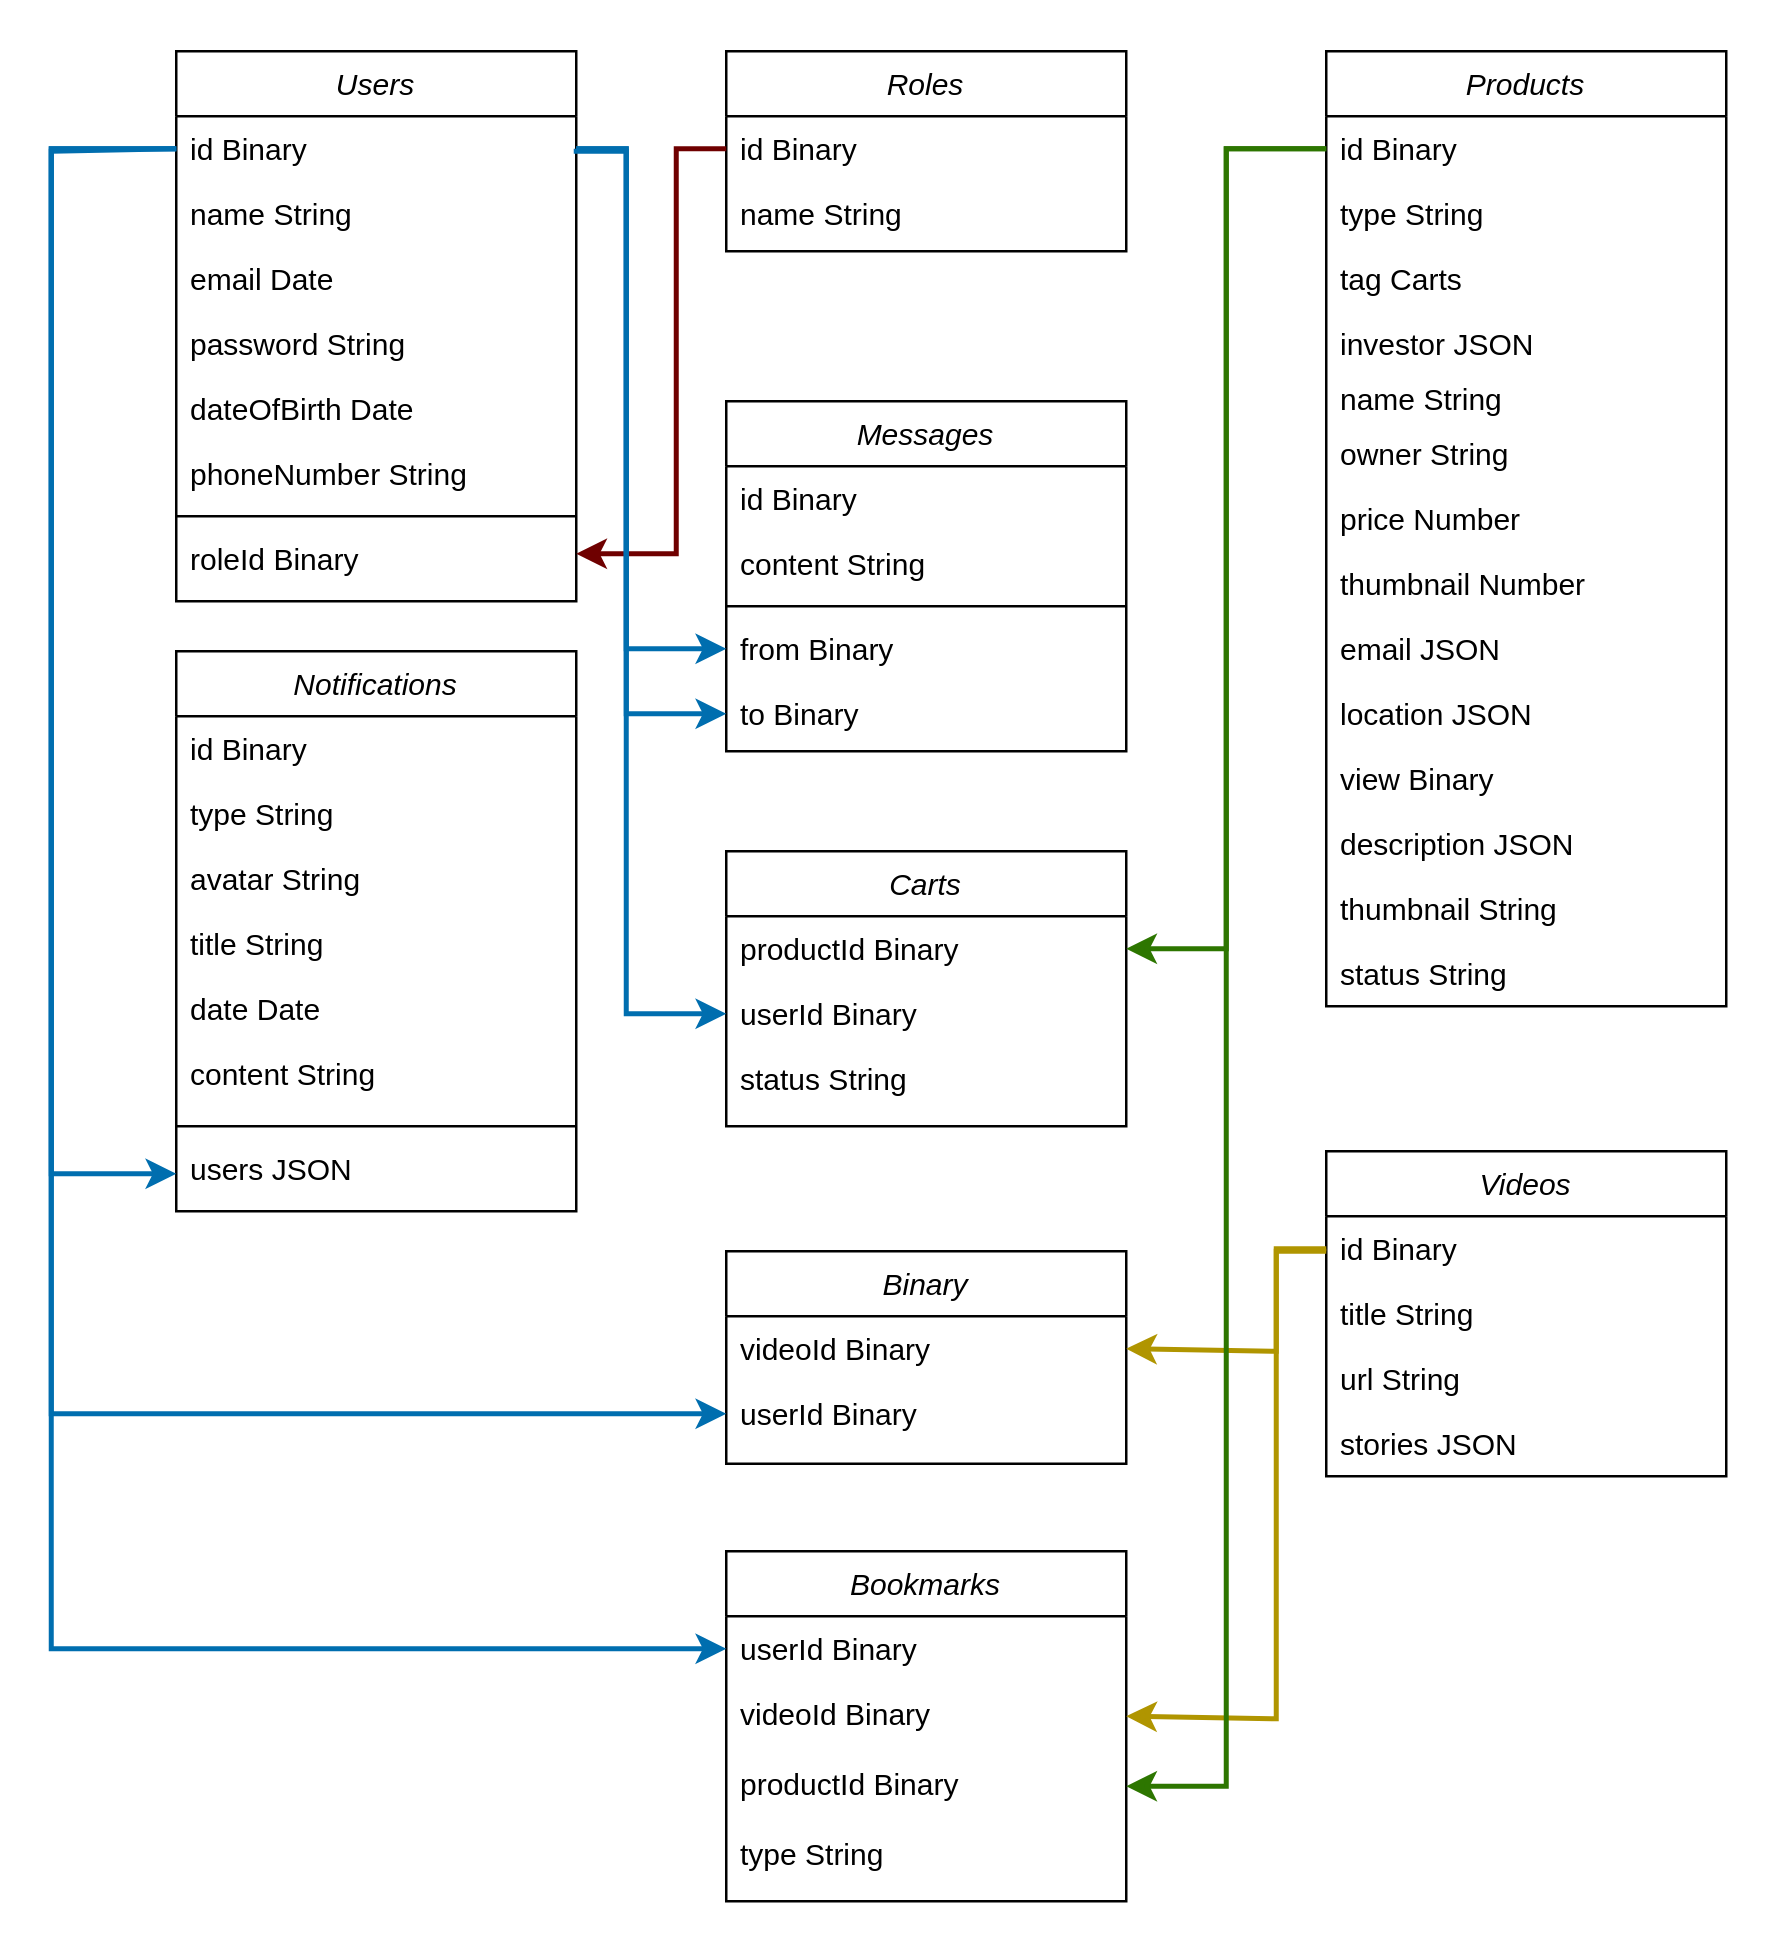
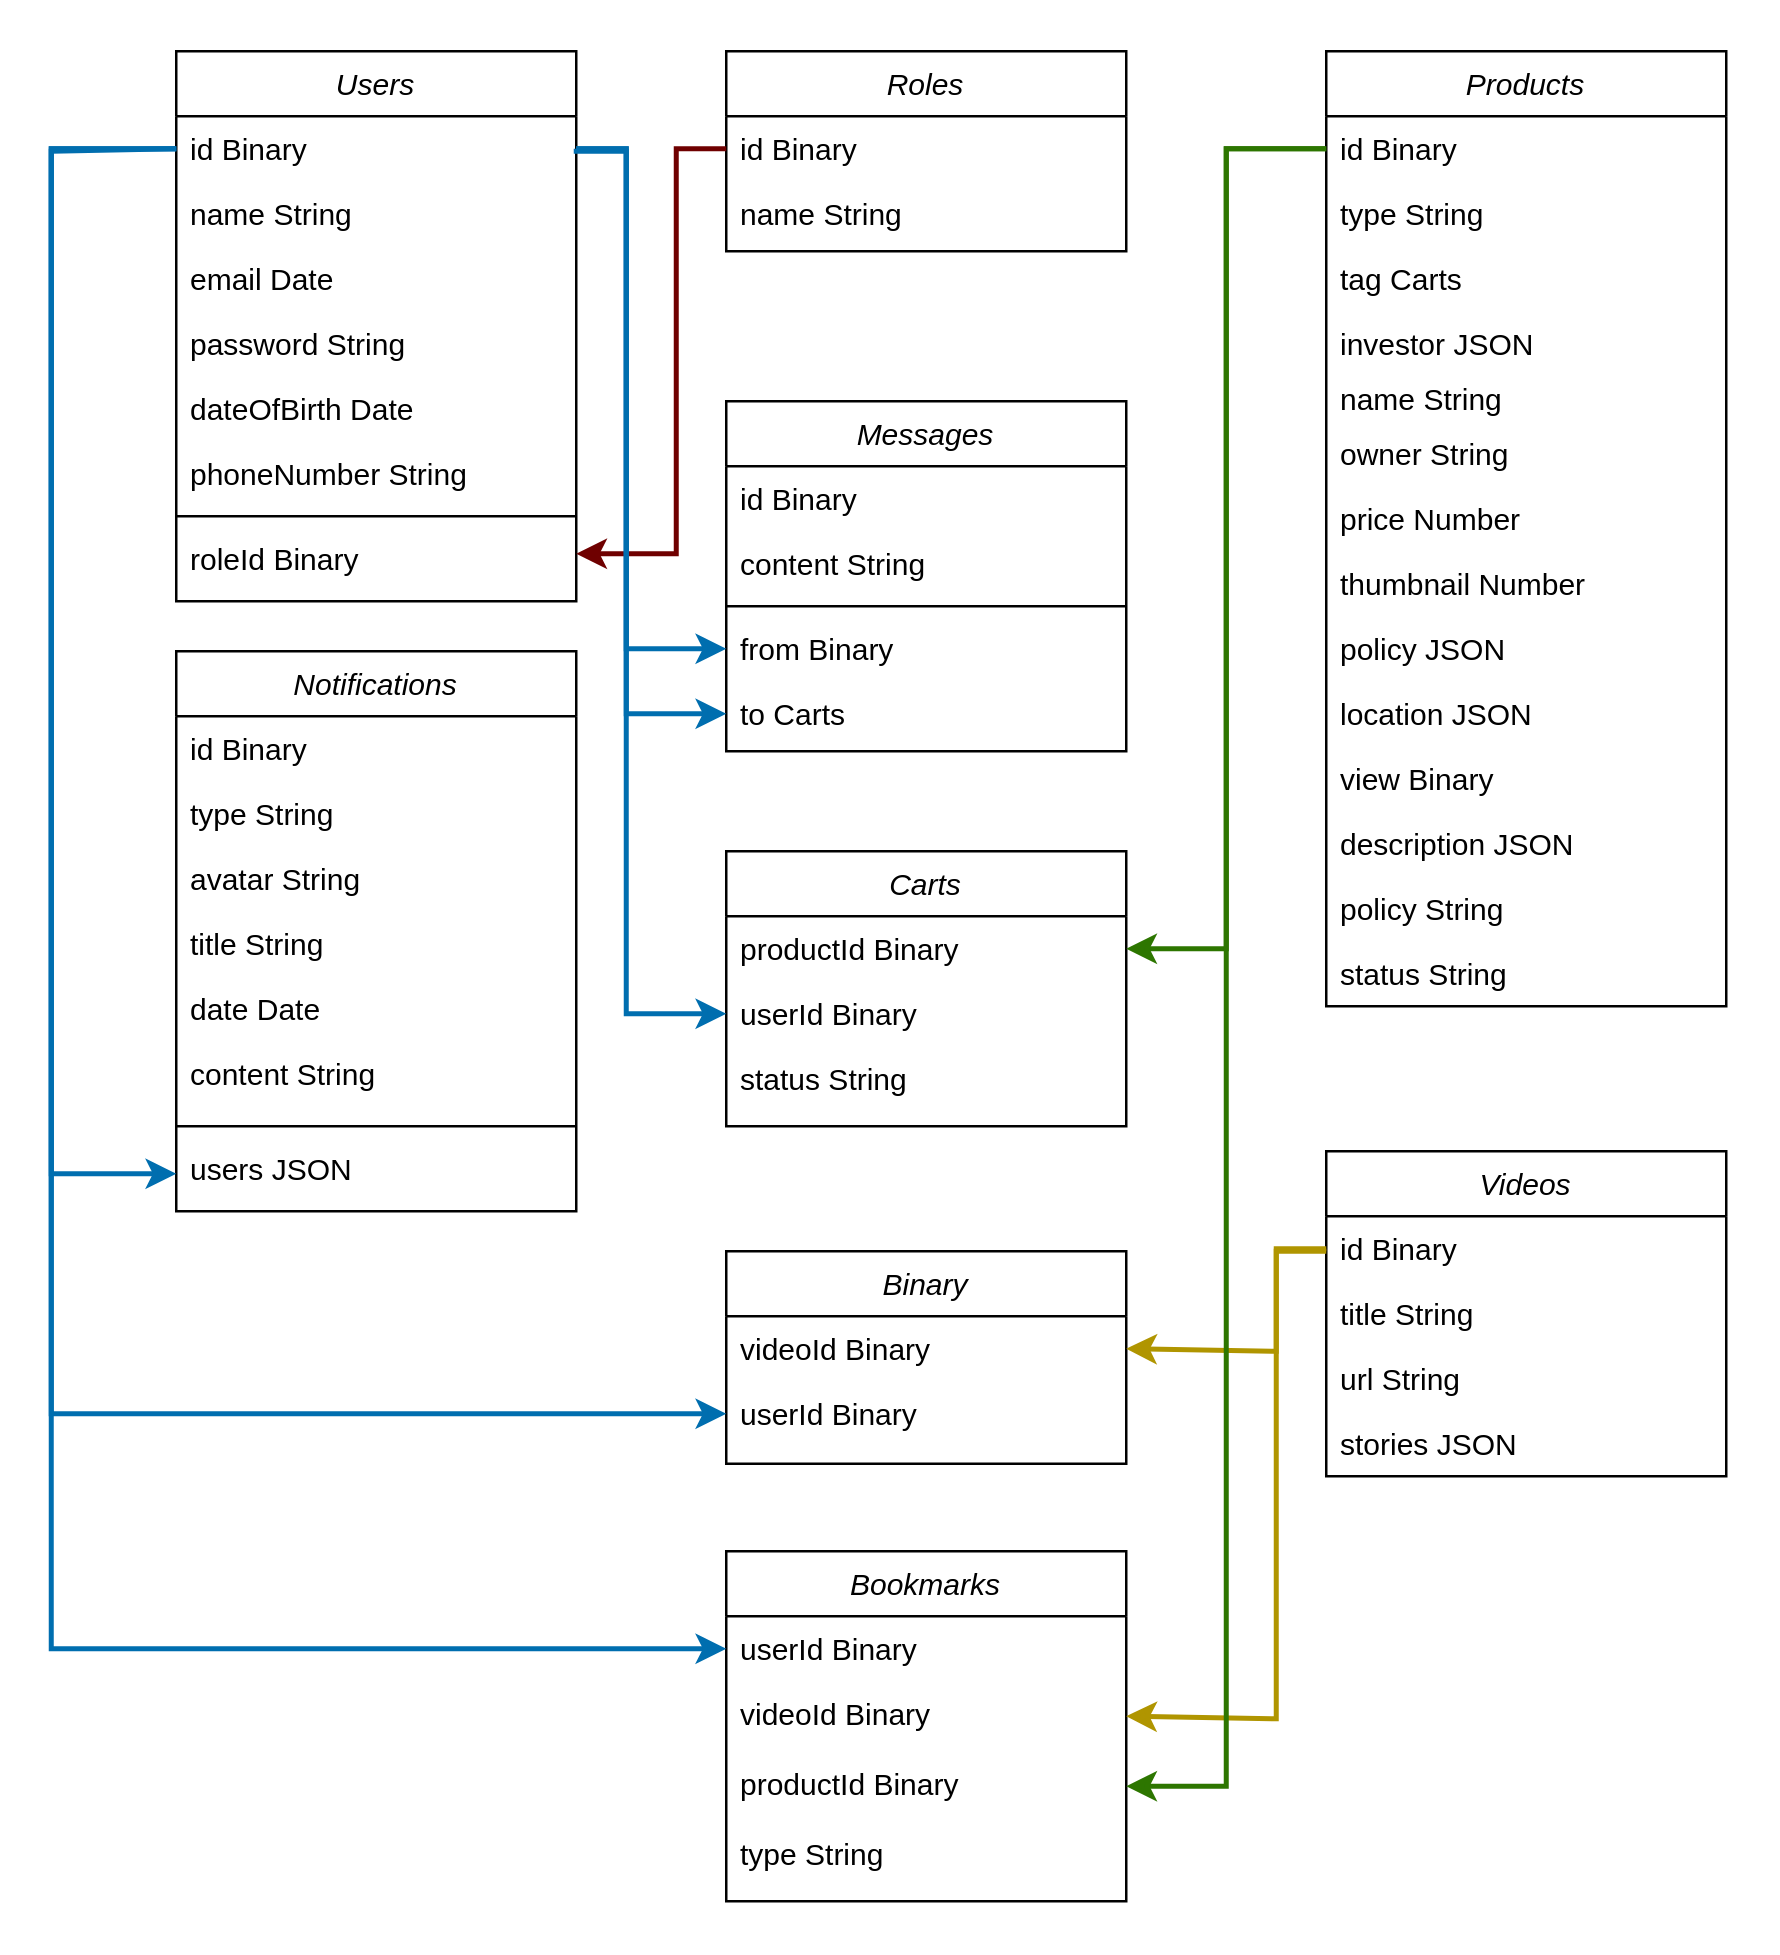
node "email JSON": label "email JSON" -> "policy JSON"
node "to Binary": label "to Binary" -> "to Carts"
node "thumbnail String": label "thumbnail String" -> "policy String"
